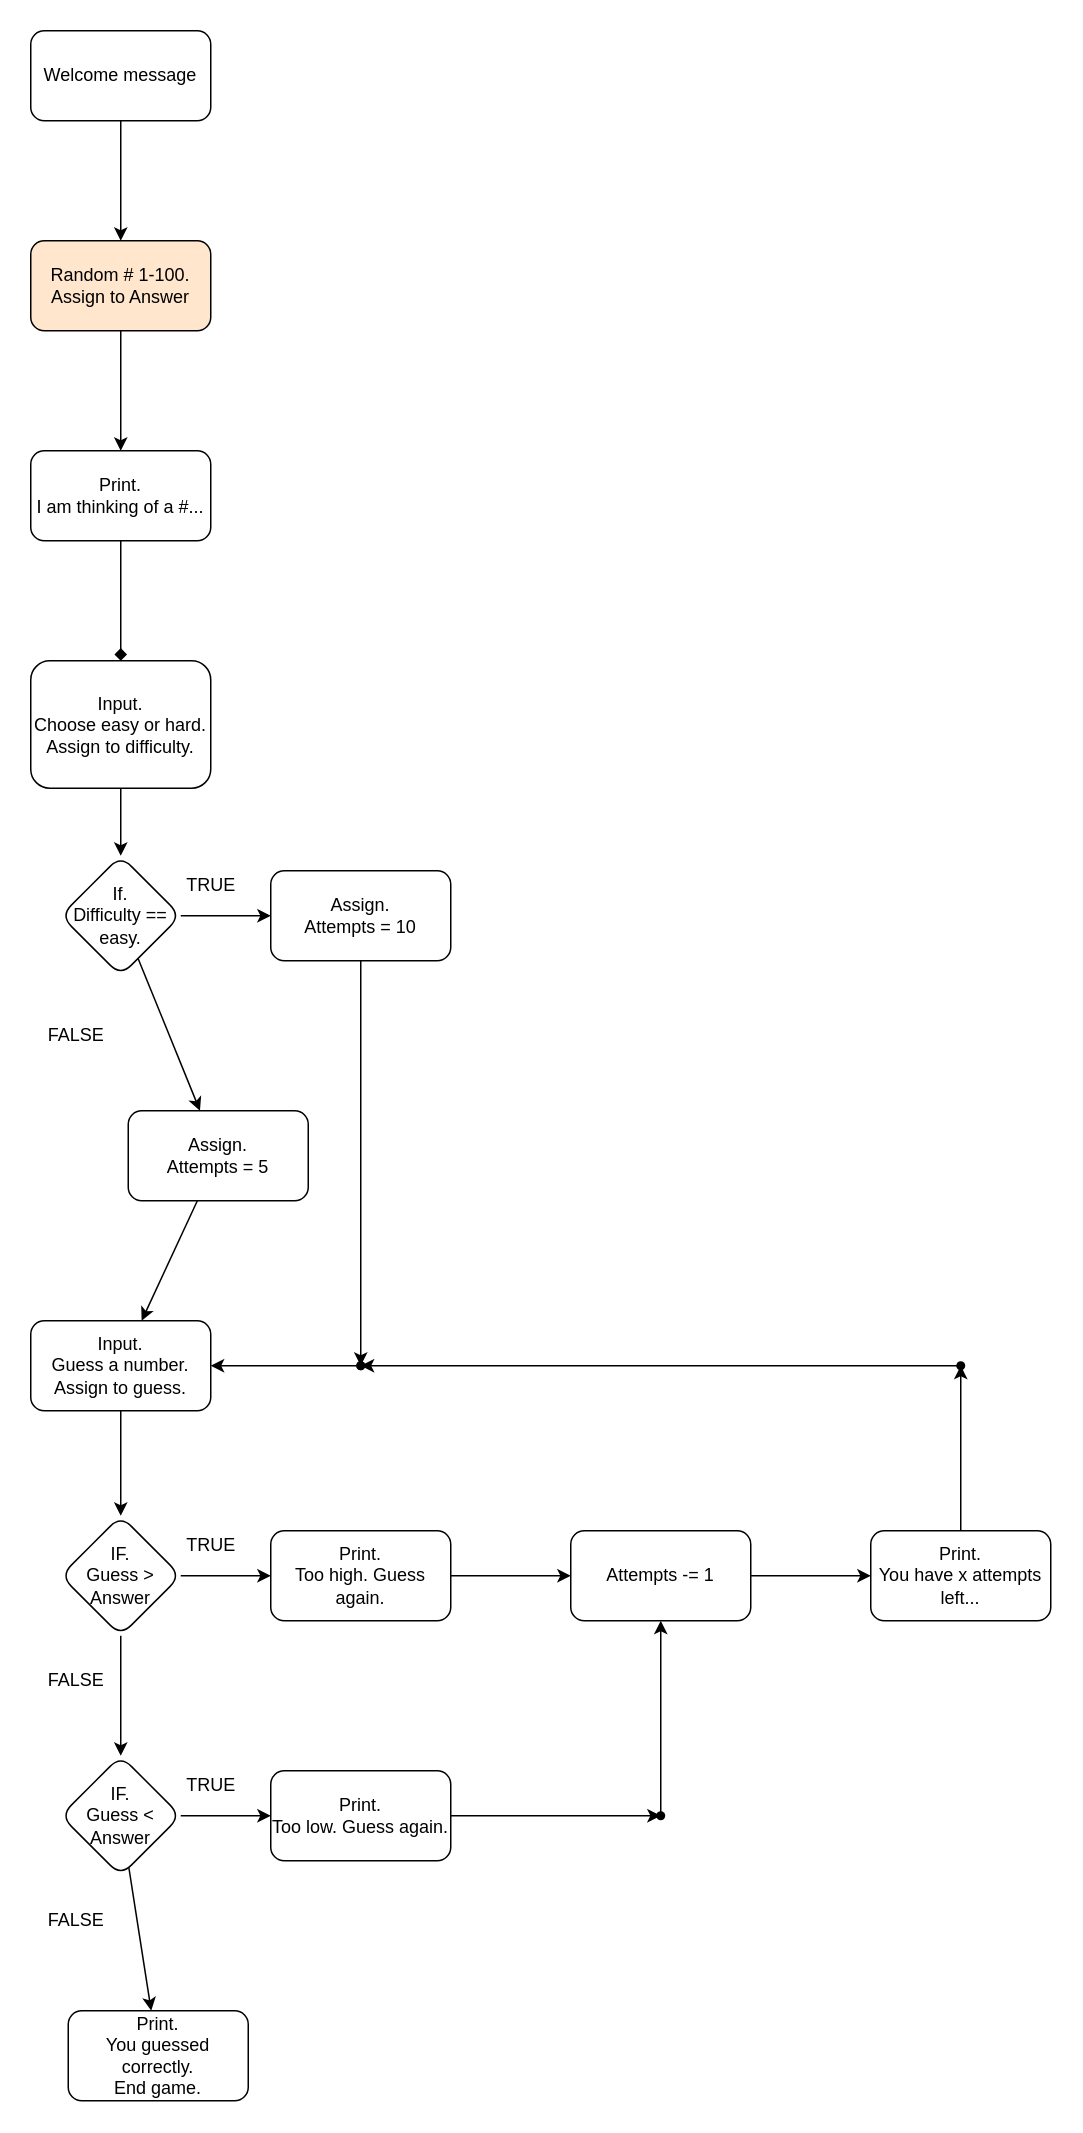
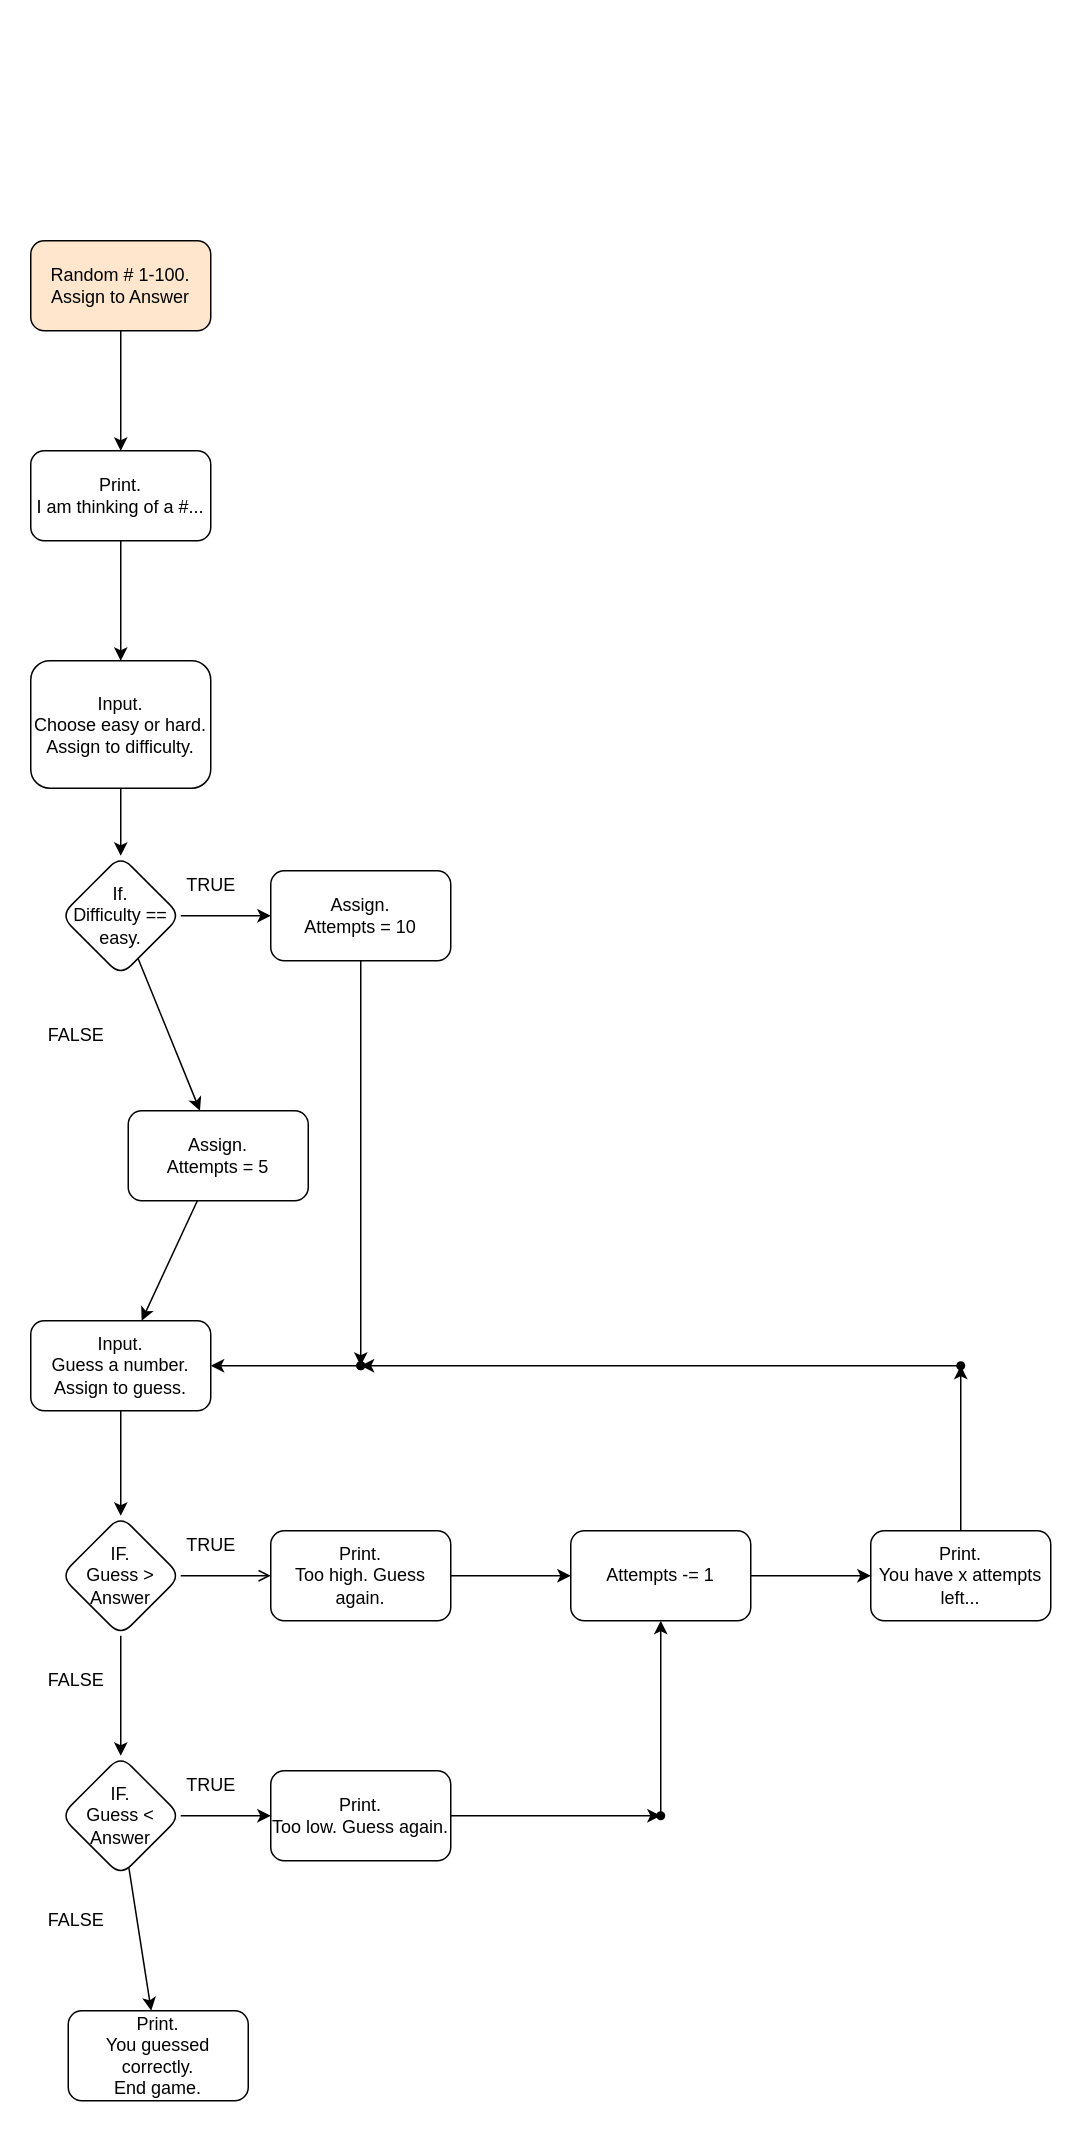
node "Welcome message": removed
edge "Welcome message" -> "Random # 1-100. Assign to Answer": removed
edge "Print. I am thinking of a #..." -> "Input. Choose easy or hard. Assign to difficulty.": arrowhead diamond -> classic
edge "IF. Guess > Answer" -> "Print. Too high. Guess again.": arrowhead classic -> open
